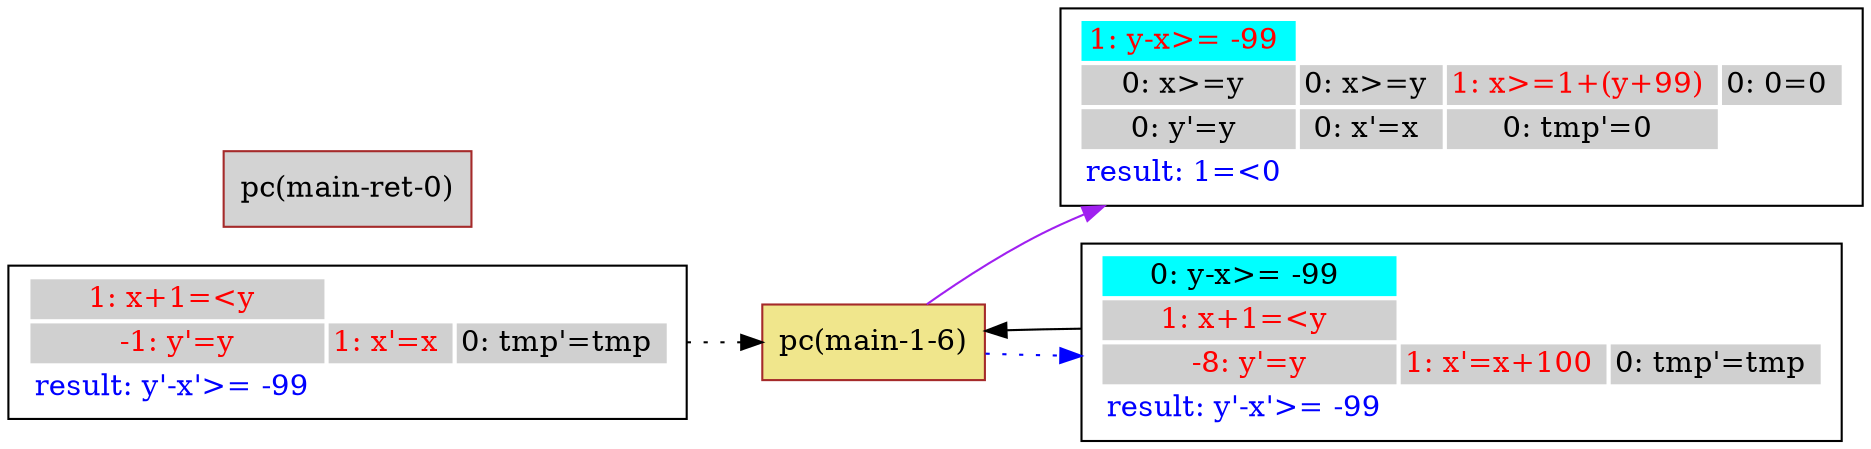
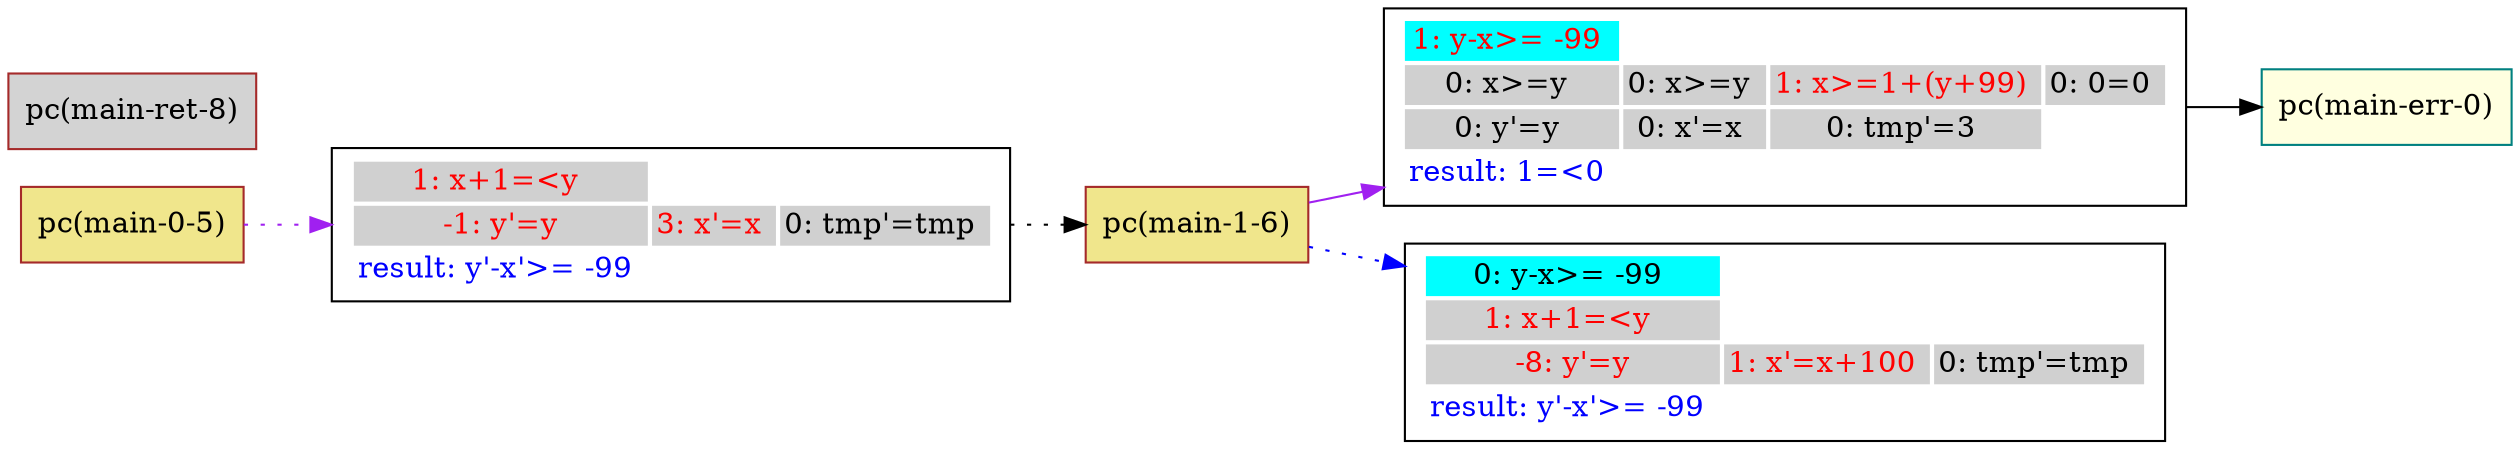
node "pc(main-err-0)": added
node "1: y-x>= -99": text "0: tmp'=0" -> "0: tmp'=3"
node "pc(main-ret-0)": label "pc(main-ret-0)" -> "pc(main-ret-8)"
node "pc(main-0-5)": added
edge "0: y-x>= -99" -> "pc(main-1-6)": removed
node "1: x+1=<y": text "1: x'=x" -> "3: x'=x"
